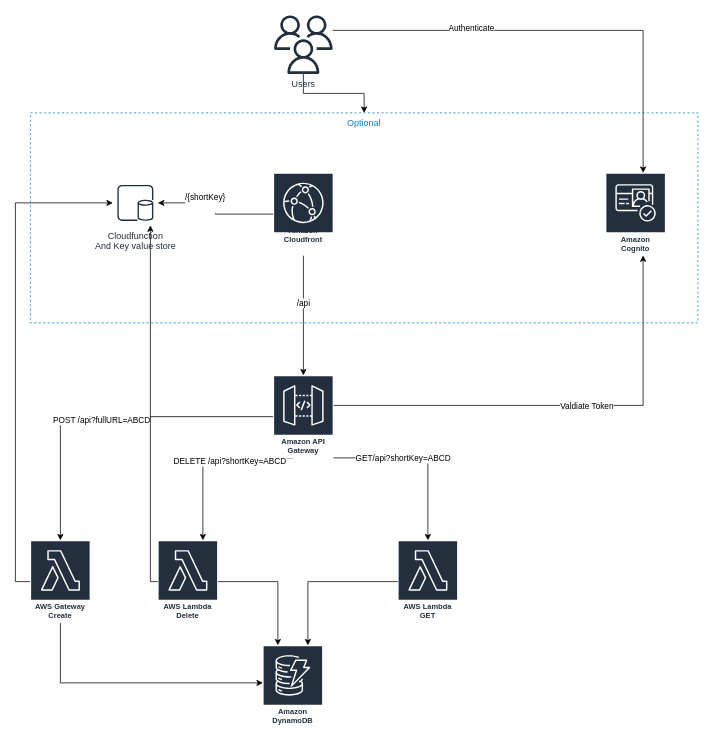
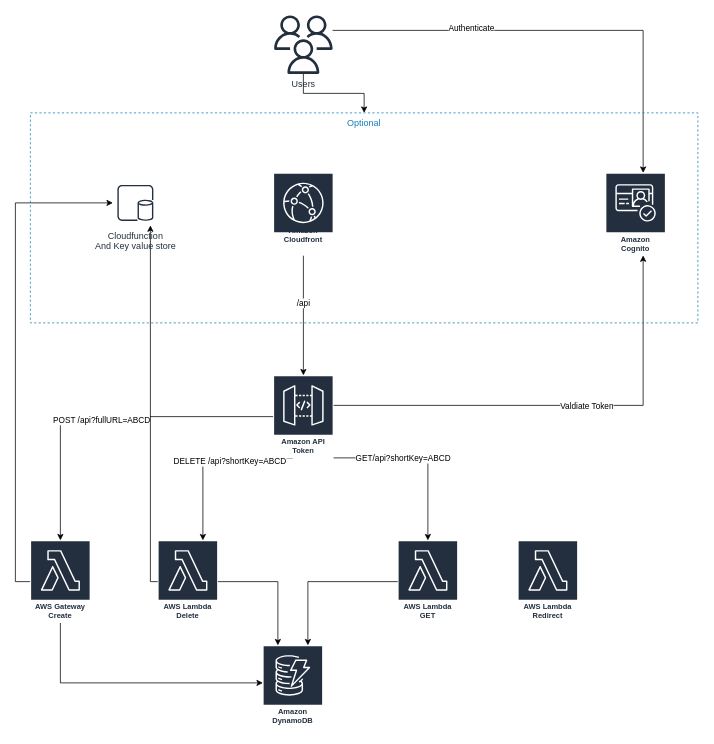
edge "Amazon Cloudfront" -> "Cloudfunction And Key value store": removed, label "/{shortKey}"
node "Amazon API Gateway": label "Amazon API Gateway" -> "Amazon API Token"
node "AWS Lambda Redirect": added
